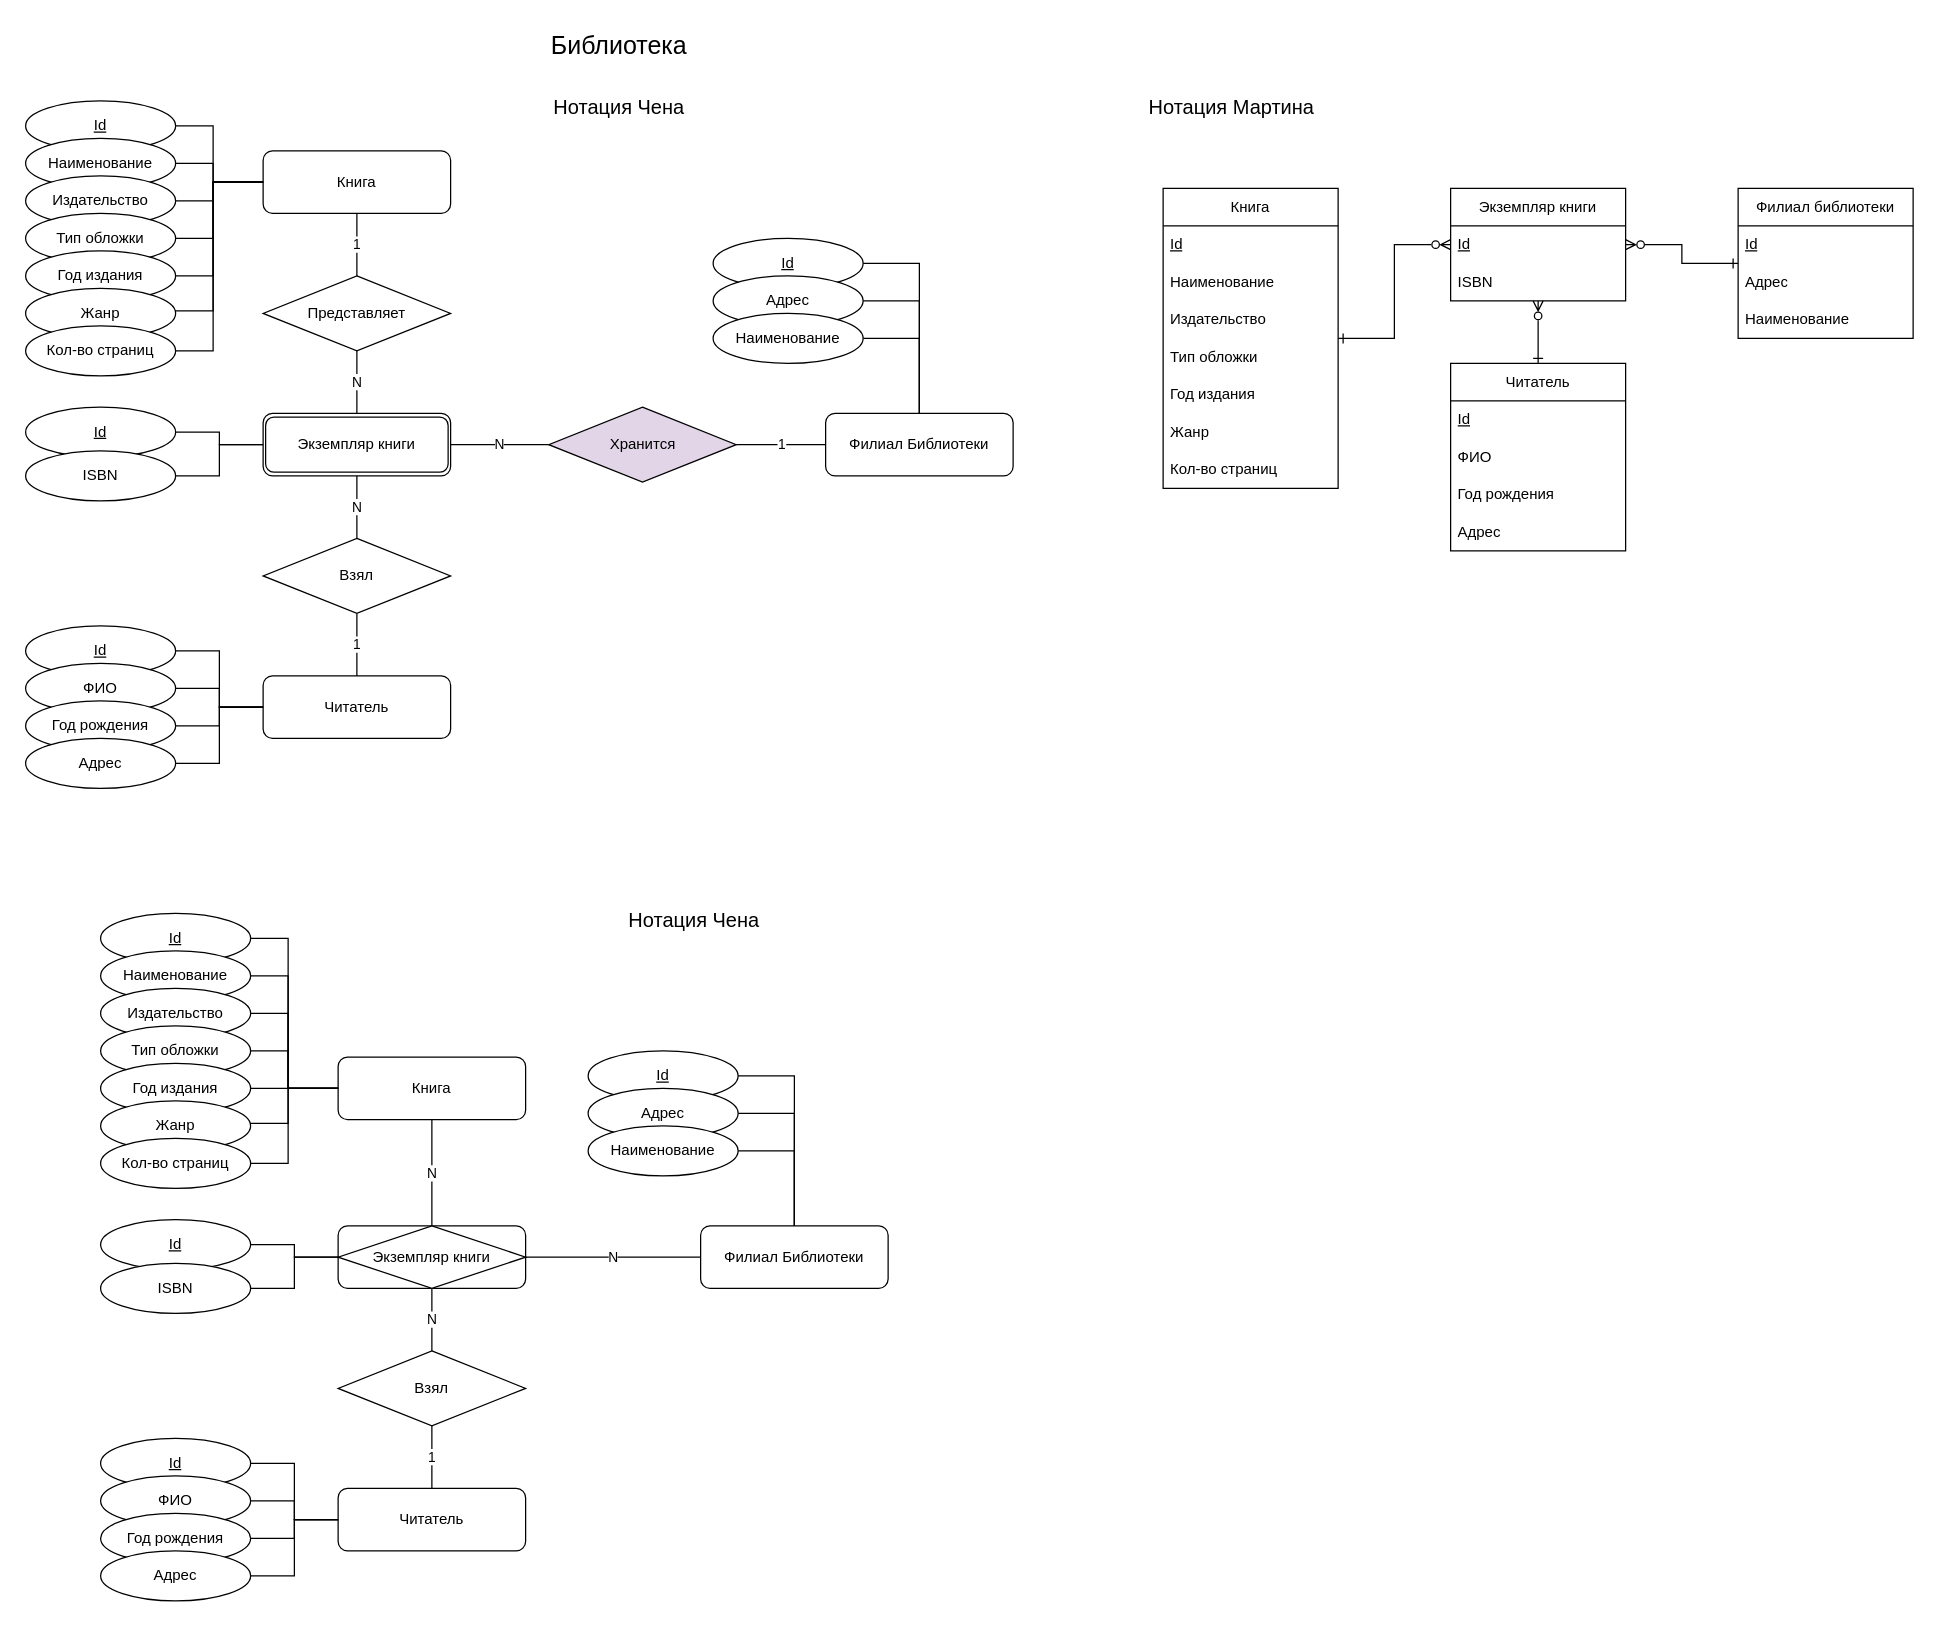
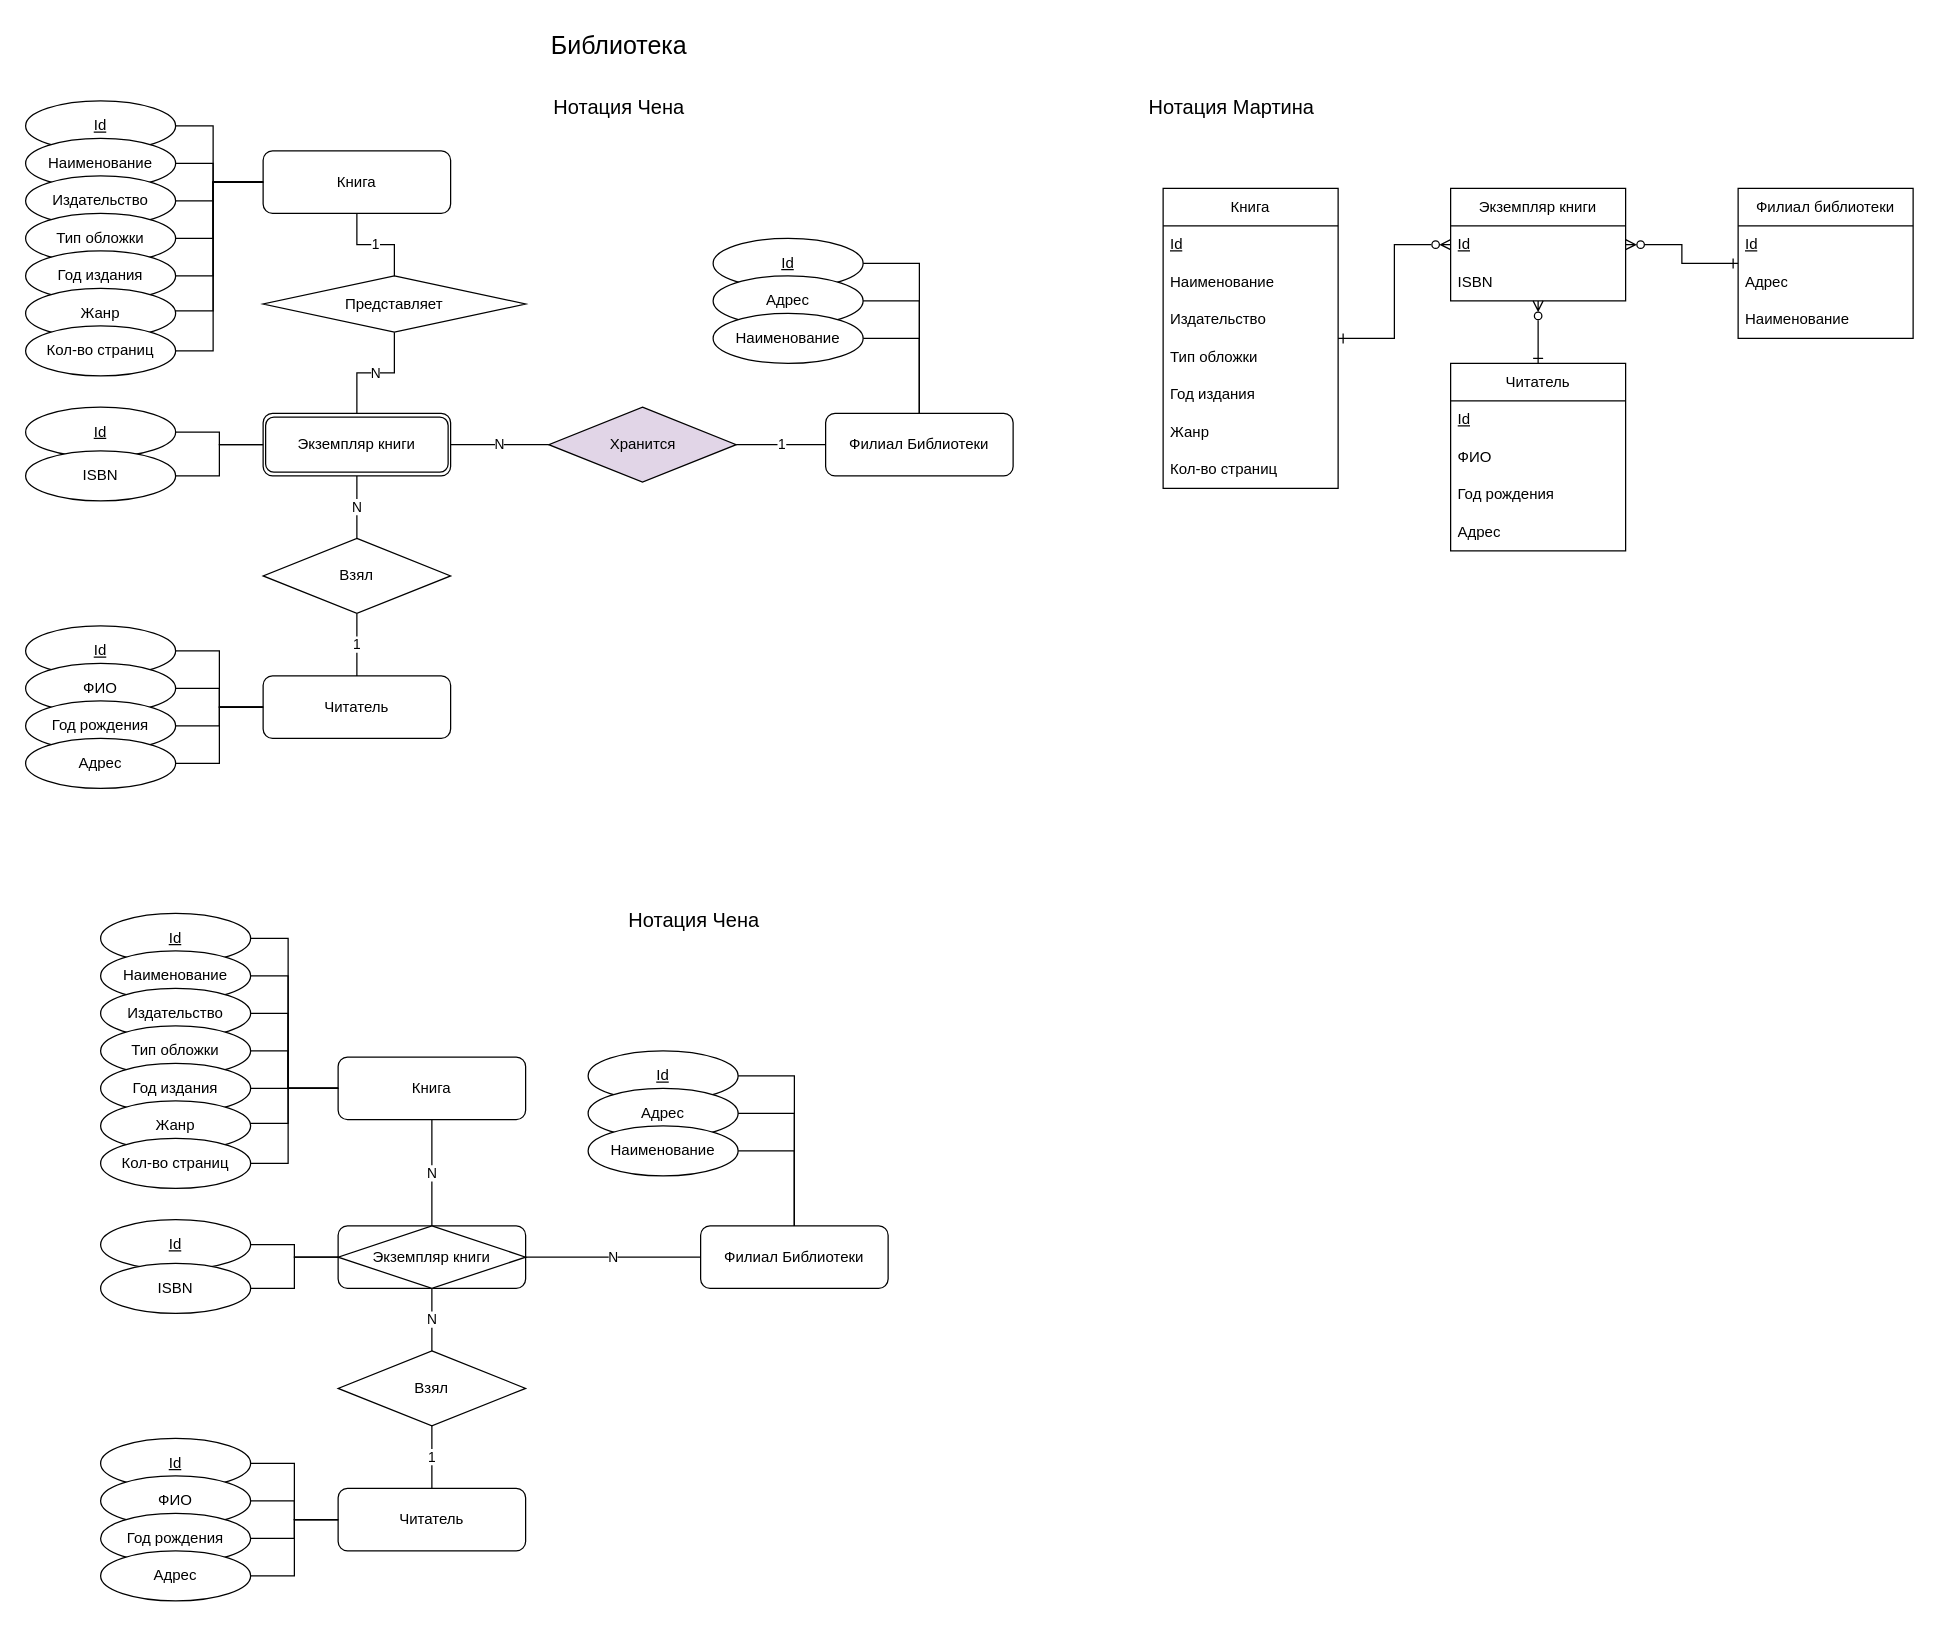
node "Представляет": size 188x75 -> 263x56
